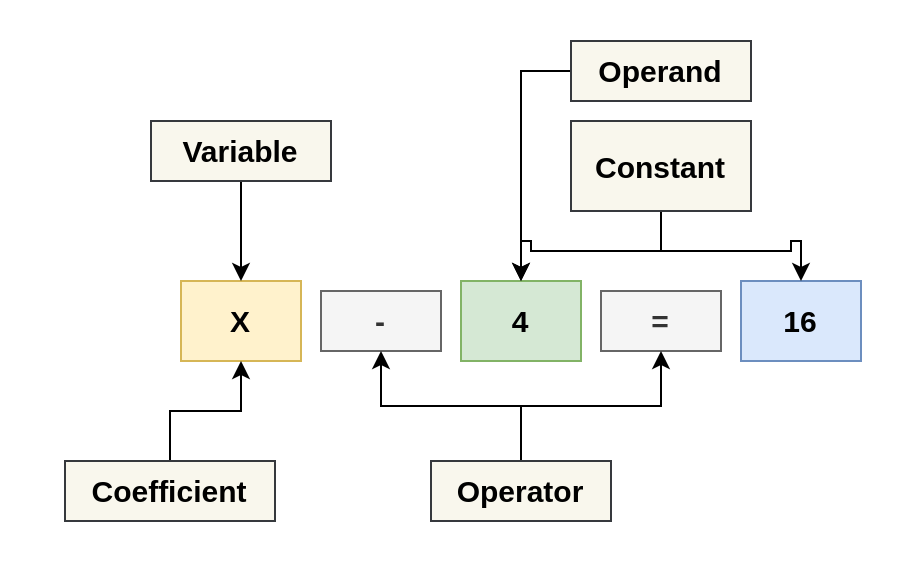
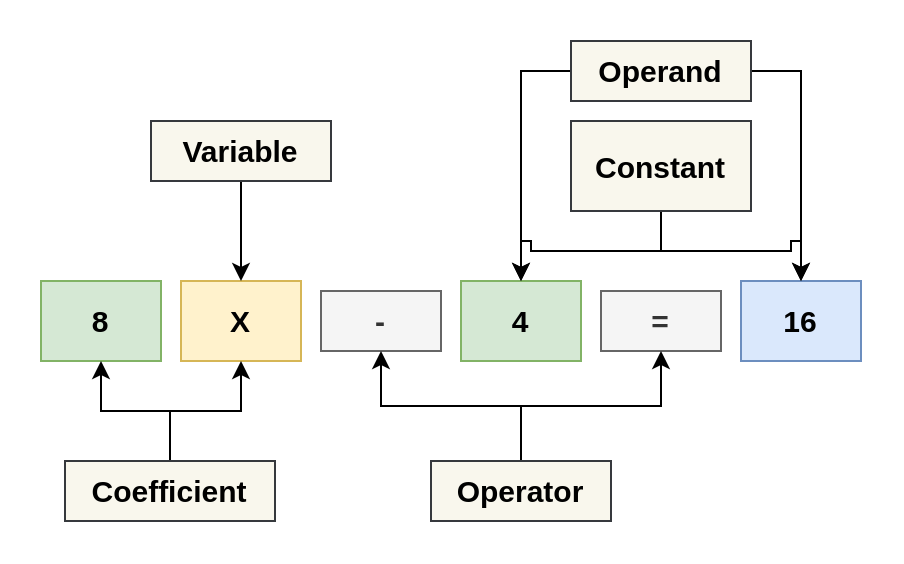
edge "Operand" -> "16": added
node "8": added
edge "Coefficient" -> "8": added
